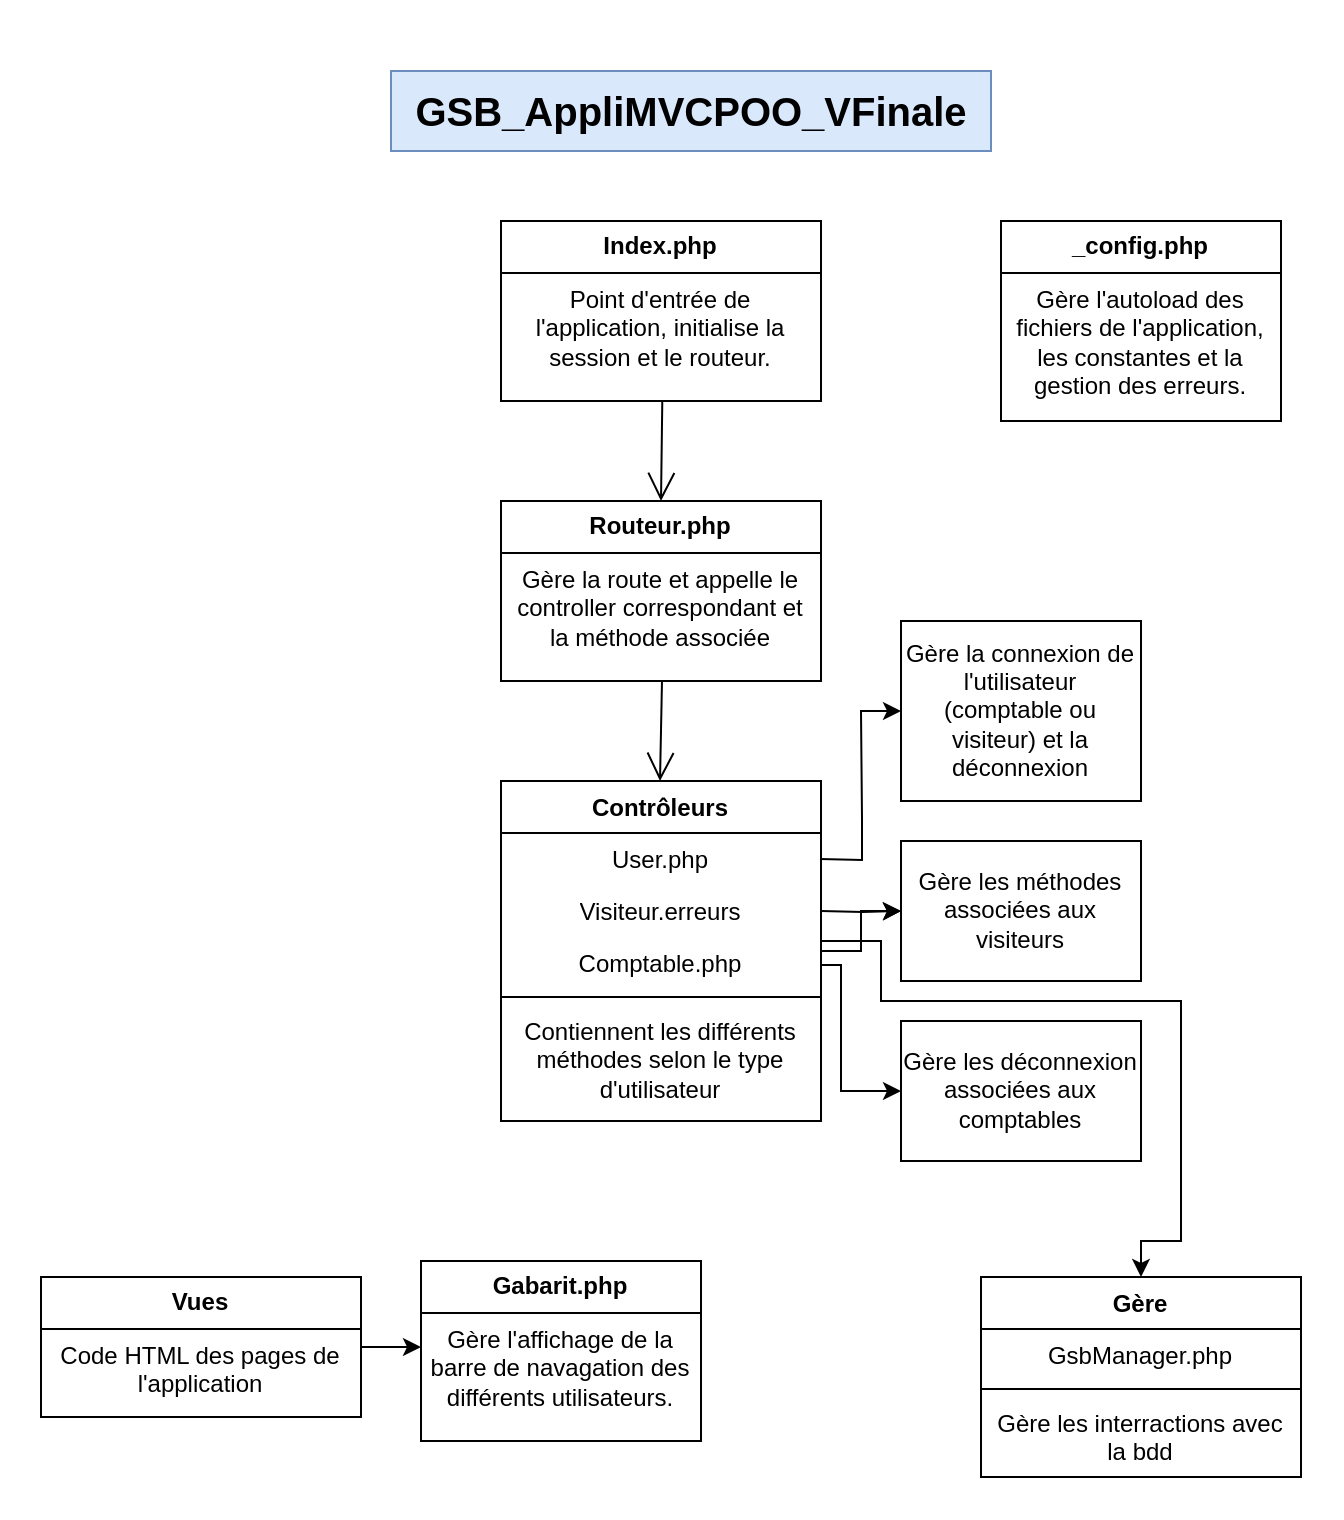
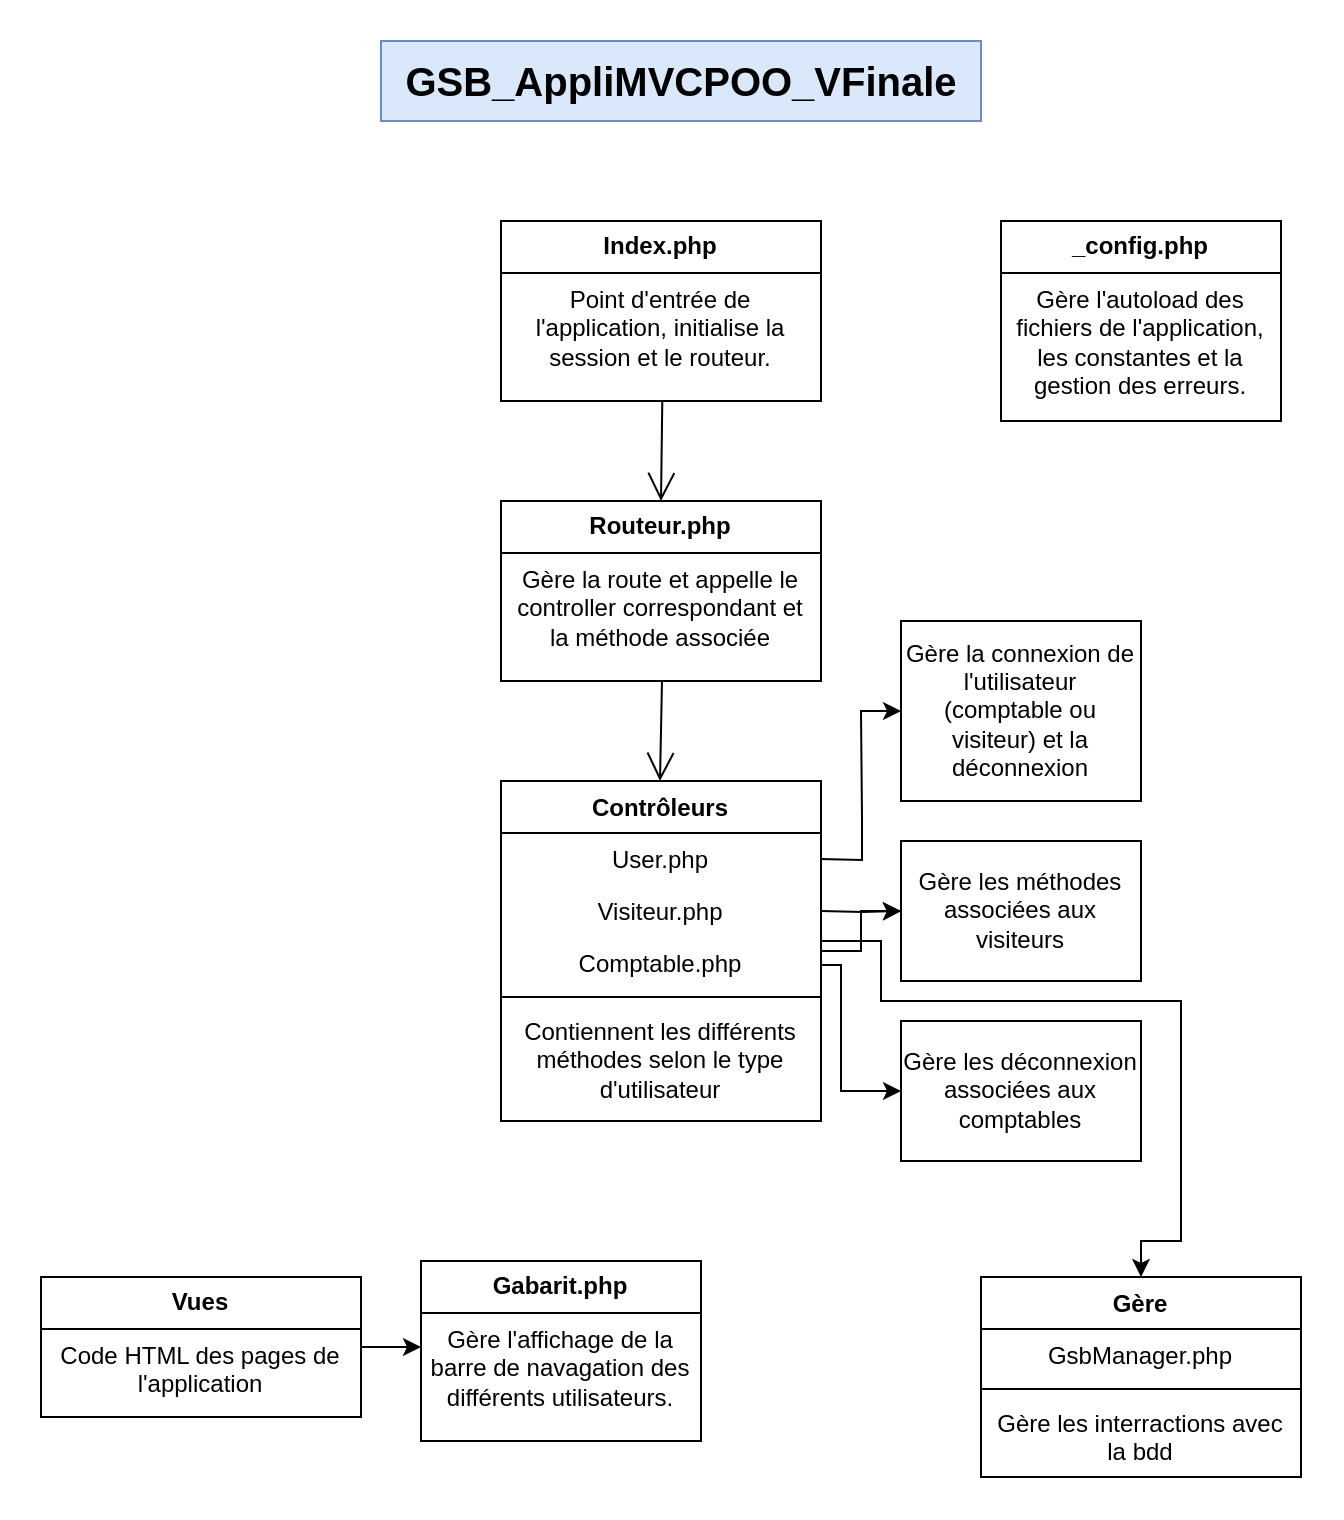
node "GSB_AppliMVCPOO_VFinale": moved (691, 111) -> (681, 81)
node "Visiteur.erreurs": label "Visiteur.erreurs" -> "Visiteur.php"
